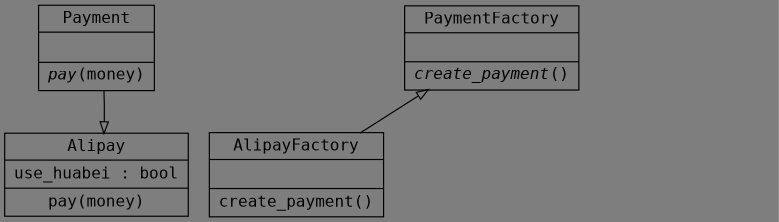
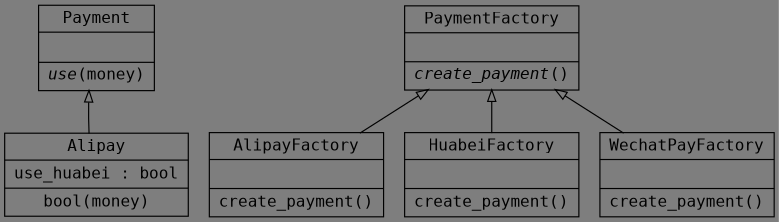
node "Payment": text "pay" -> "use"
edge "Payment" -> "Alipay": reversed
node "HuabeiFactory": added
node "WechatPayFactory": added
node "Alipay": text "pay(money)" -> "bool(money)"
